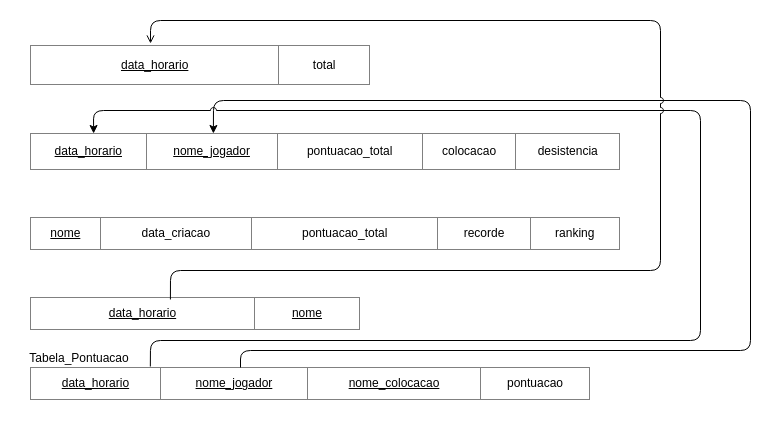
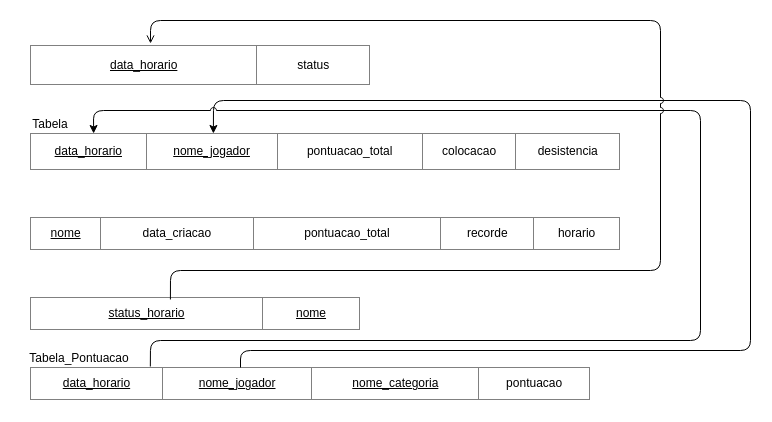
node "data_horario total": label "data_horario total" -> "data_horario status"
node "Tabela": added
node "nome data_criacao pontuacao_total recorde ranking": label "nome data_criacao pontuacao_total recorde ranking" -> "nome data_criacao pontuacao_total recorde horario"
node "data_horario nome": label "data_horario nome" -> "status_horario nome"
node "data_horario nome_jogador nome_colocacao pontuacao": label "data_horario nome_jogador nome_colocacao pontuacao" -> "data_horario nome_jogador nome_categoria pontuacao"
